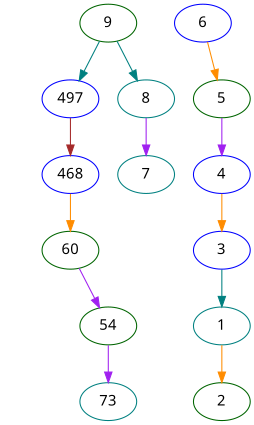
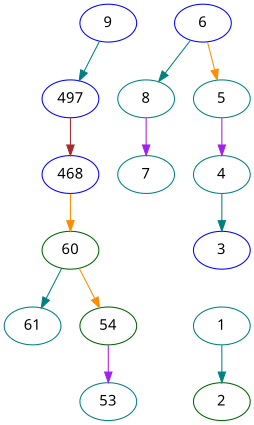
node "9": color darkgreen -> blue
edge "9" -> "8": now "6" -> "8"
node "5": color darkgreen -> teal
node "4": color blue -> teal
edge "4" -> "3": color darkorange -> teal
edge "60" -> "54": color purple -> darkorange
edge "3" -> "1": removed
node "61": added
edge "1" -> "2": color darkorange -> teal
node "73": label "73" -> "53"
